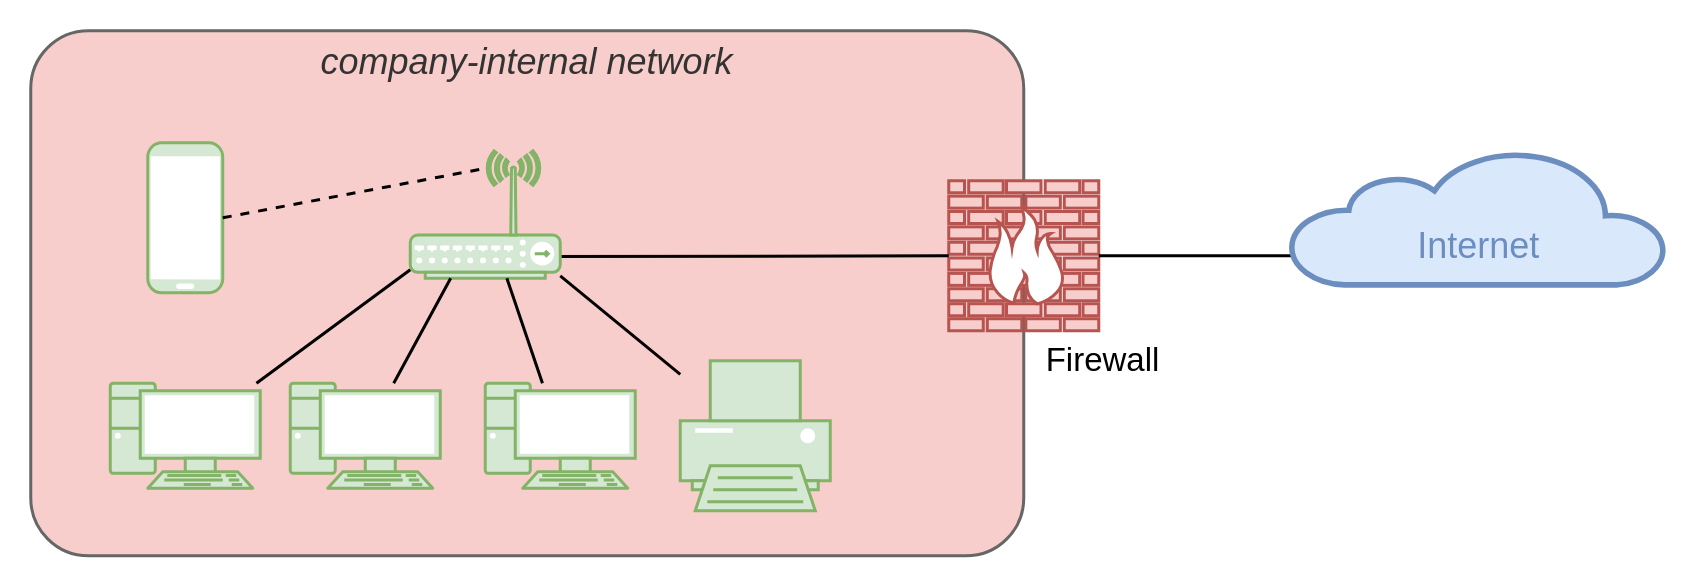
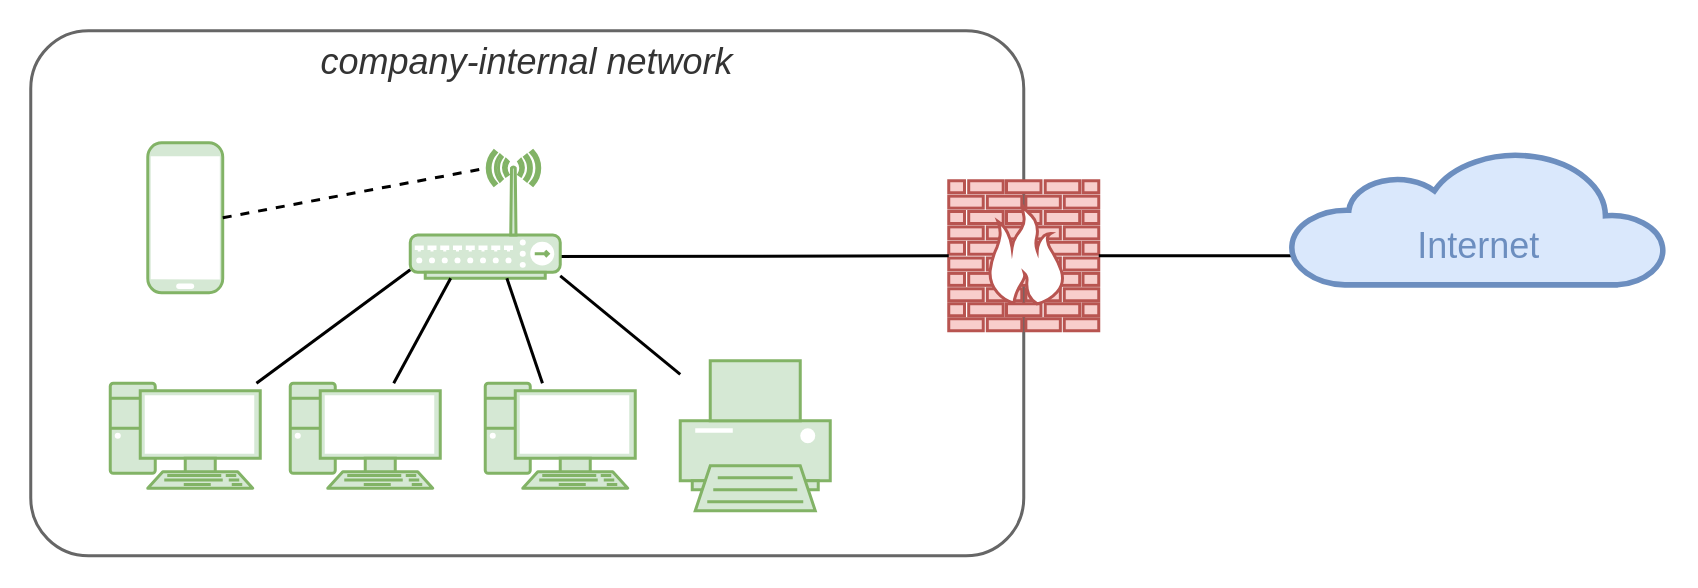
node "company-internal network": fillcolor #f8cecc -> #ffffff
node "Firewall": removed
